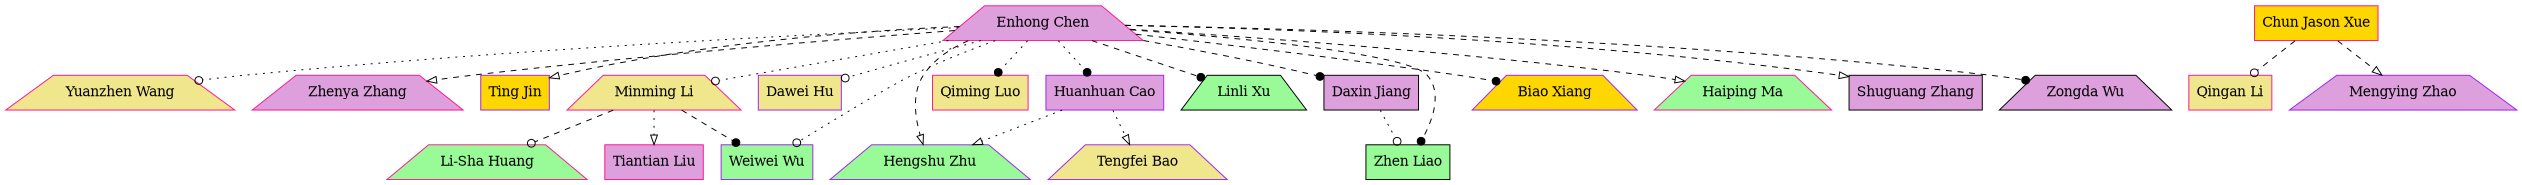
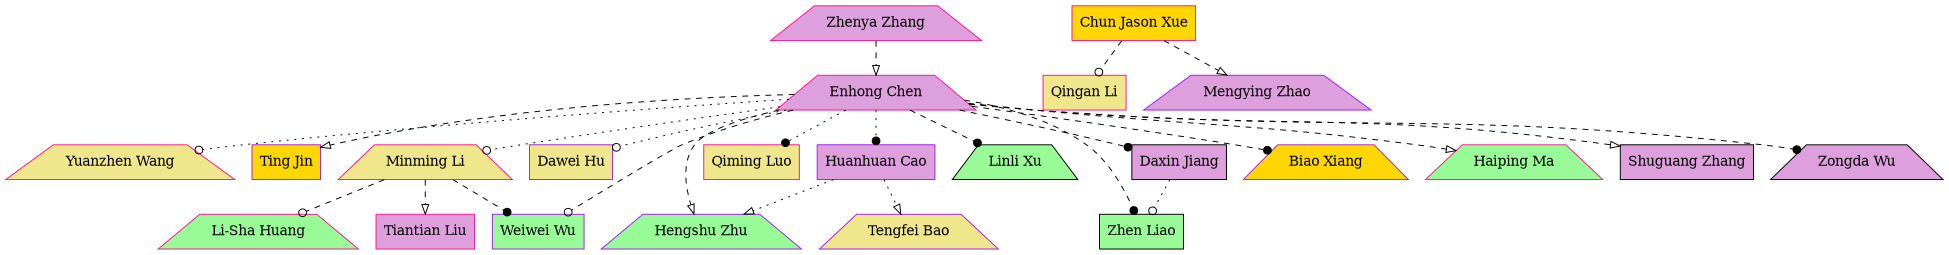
edge "Enhong Chen" -> "Zhenya Zhang": reversed
edge "Enhong Chen" -> "Weiwei Wu": style dotted -> dashed
edge "Minming Li" -> "Tiantian Liu": style dotted -> dashed
